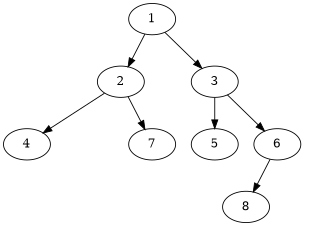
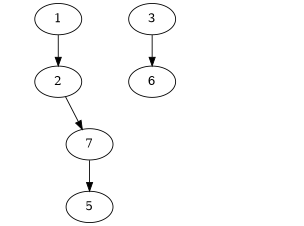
edge "1" -> "3": removed
edge "3" -> "5": now "7" -> "5"
node "4": removed
node "8": removed
